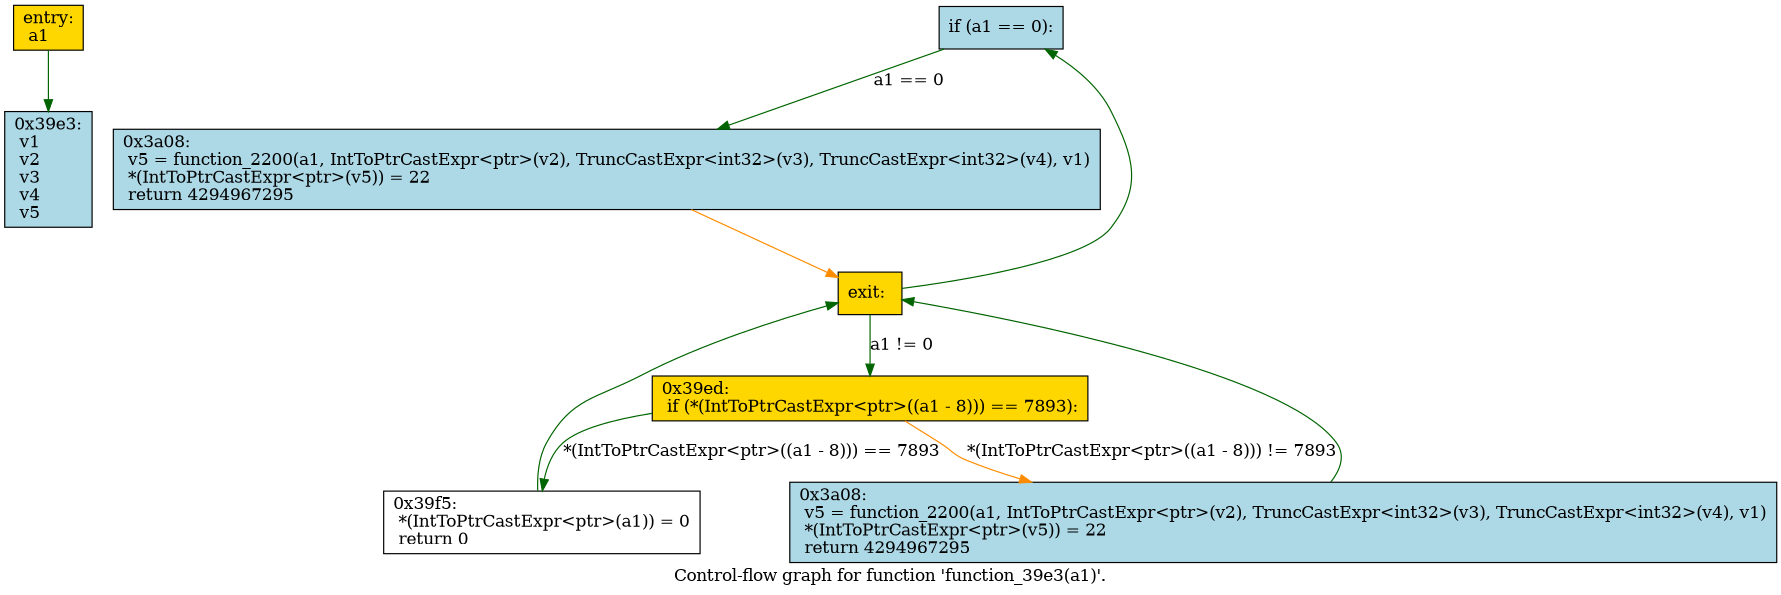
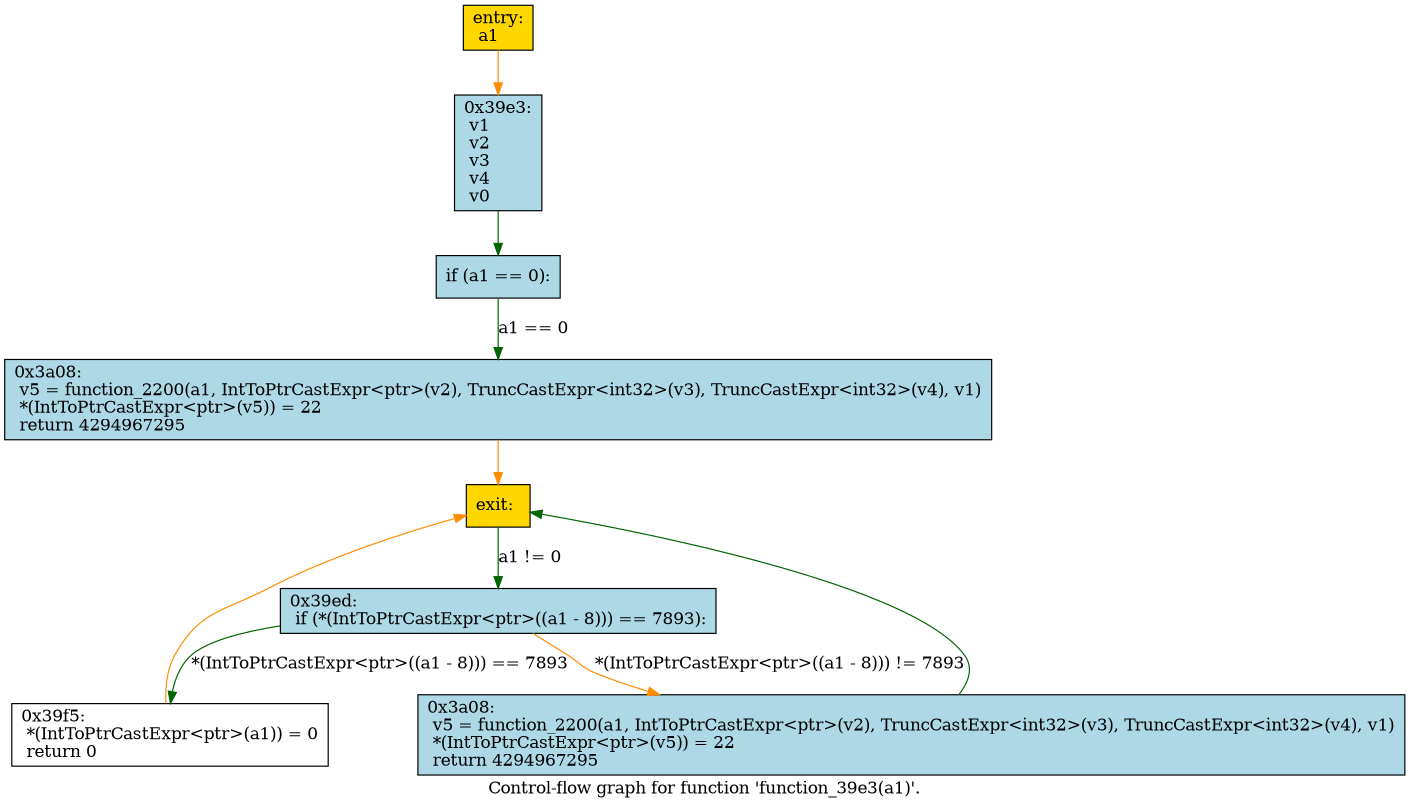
edge "entry:" -> "0x39e3:": color darkgreen -> darkorange
node "0x39e3:": text "v5" -> "v0"
edge "exit:" -> "if (a1 == 0):": now "0x39e3:" -> "if (a1 == 0):"
edge "0x39f5:" -> "exit:": color darkgreen -> darkorange
node "0x39ed:": fillcolor gold -> lightblue
